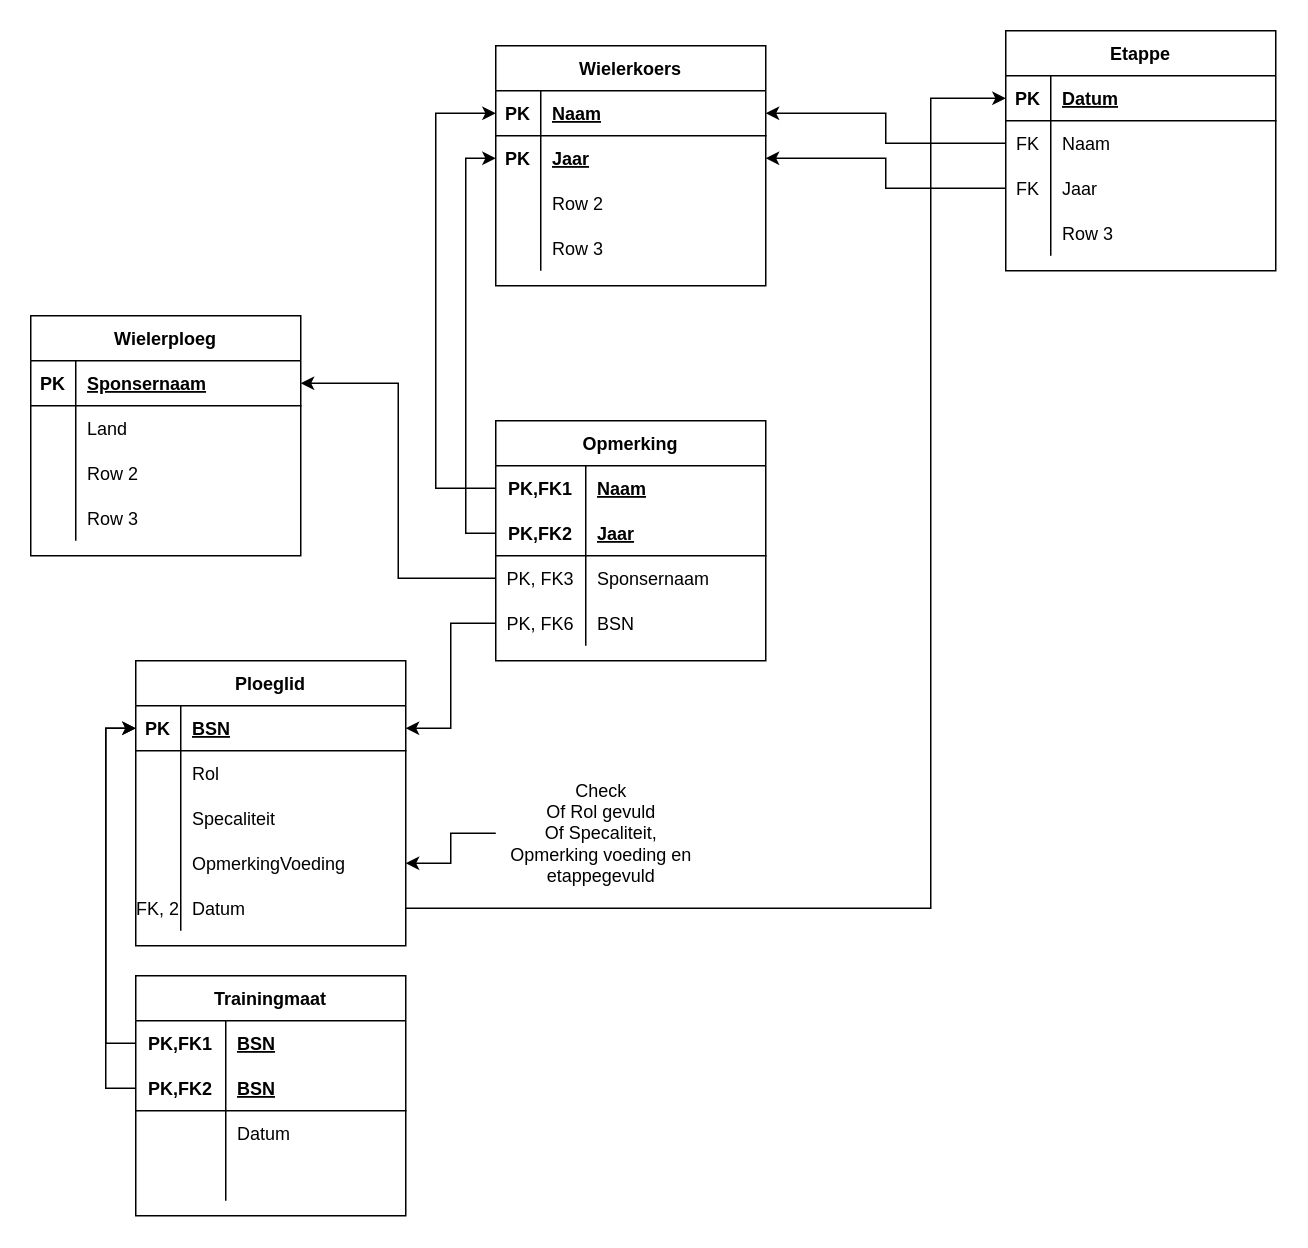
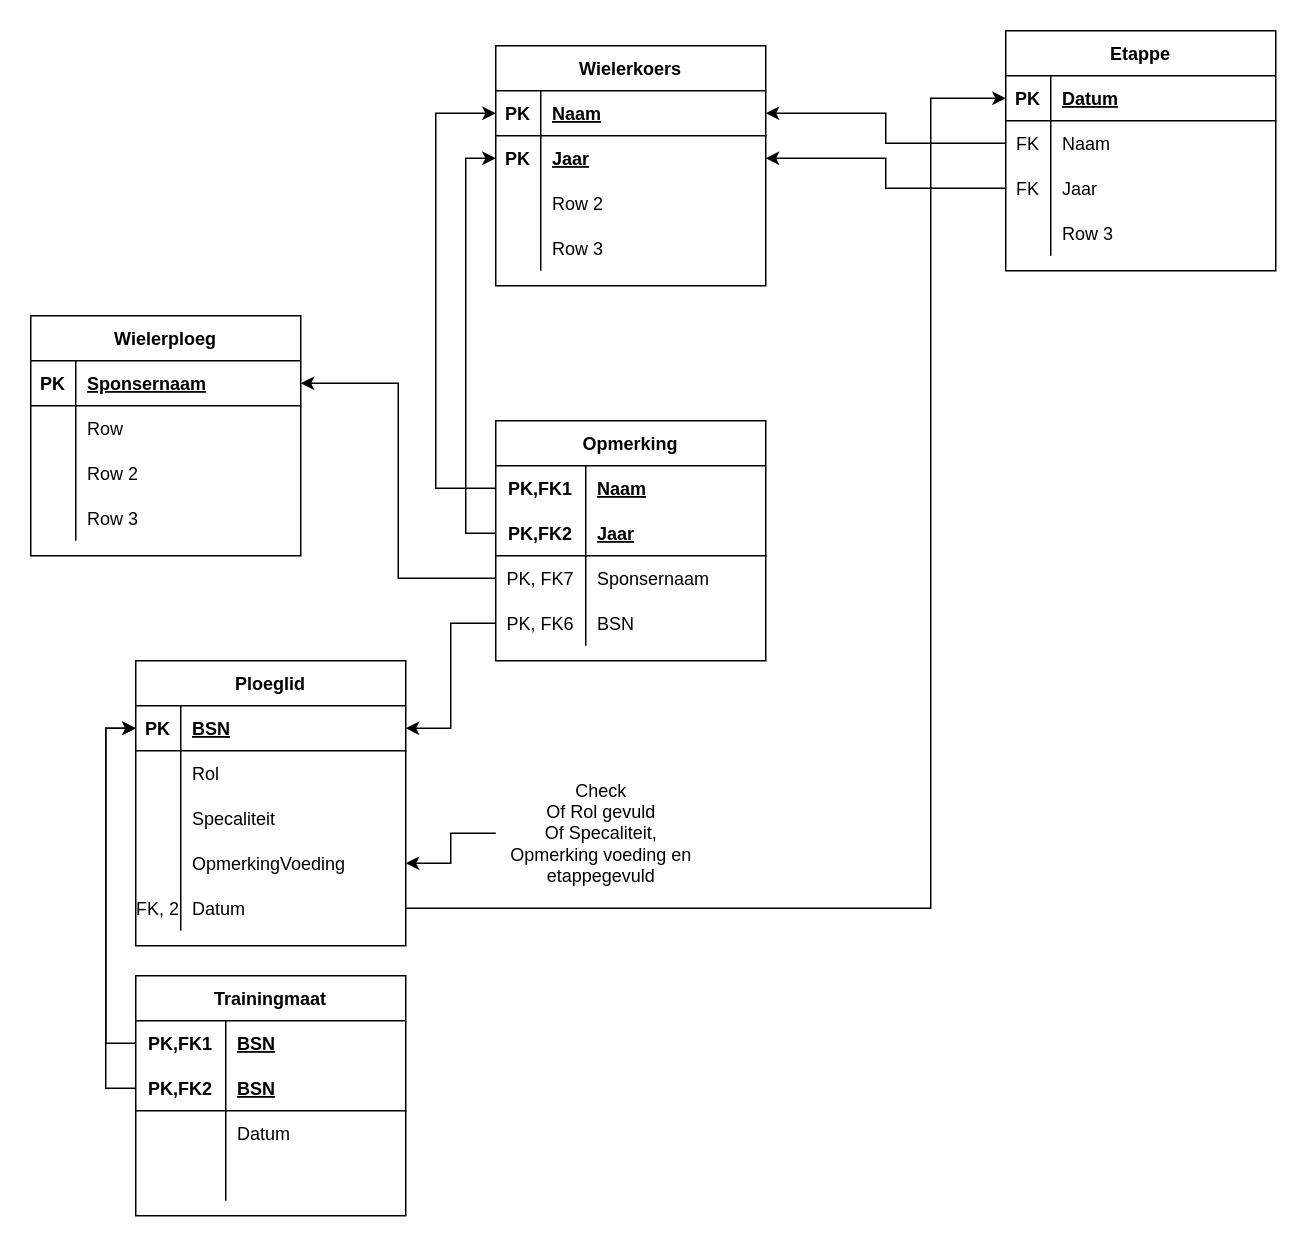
node "Land": label "Land" -> "Row"
node "PK, FK3": label "PK, FK3" -> "PK, FK7"
